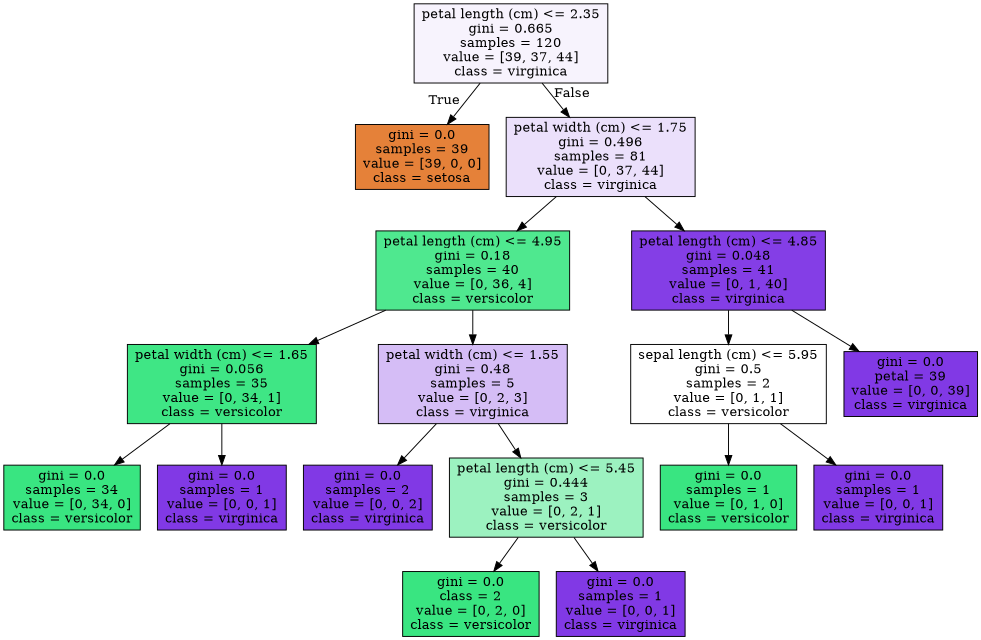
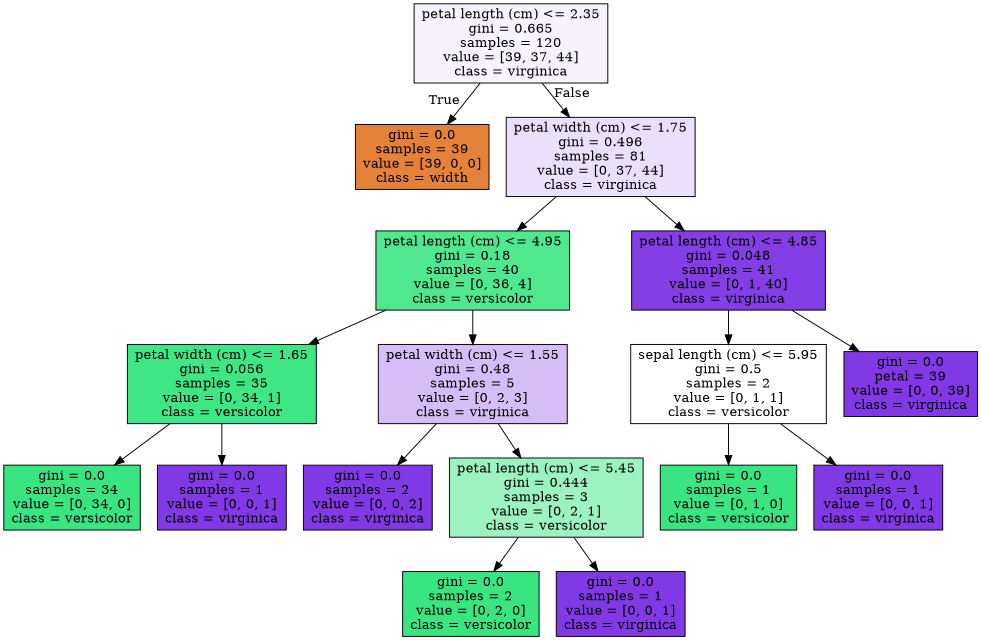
node "gini = 0.0 samples = 39 value = [39, 0, 0] class = setosa": label "gini = 0.0 samples = 39 value = [39, 0, 0] class = setosa" -> "gini = 0.0 samples = 39 value = [39, 0, 0] class = width"
node "gini = 0.0 class = 2 value = [0, 2, 0] class = versicolor": label "gini = 0.0 class = 2 value = [0, 2, 0] class = versicolor" -> "gini = 0.0 samples = 2 value = [0, 2, 0] class = versicolor"
